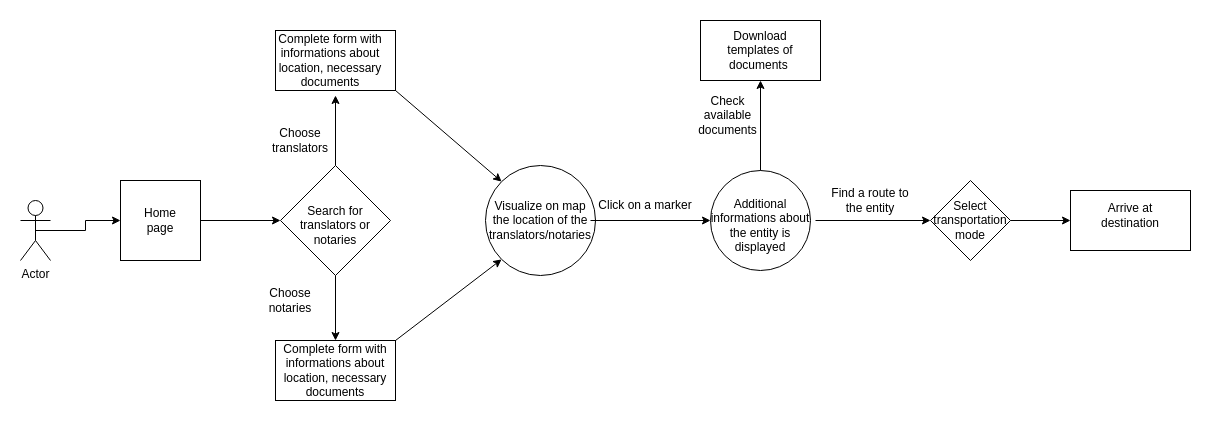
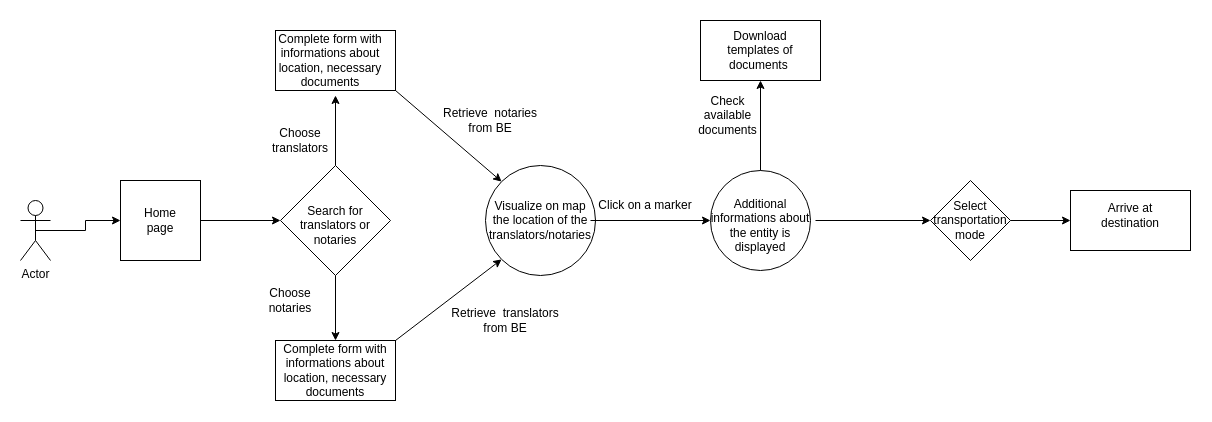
node "Retrieve notaries from BE": added
node "Find a route to the entity": removed
node "Retrieve translators from BE": added
